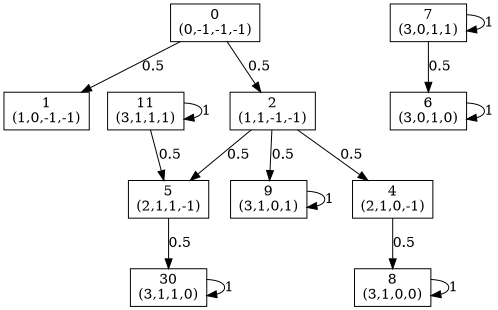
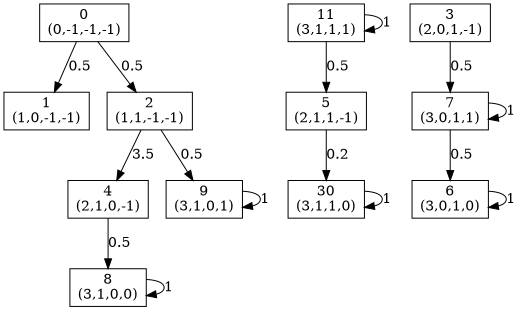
node "3 (2,0,1,-1)": added
edge "2 (1,1,-1,-1)" -> "5 (2,1,1,-1)": removed, label "0.5"
edge "2 (1,1,-1,-1)" -> "4 (2,1,0,-1)": label "0.5" -> "3.5"
edge "5 (2,1,1,-1)" -> "30 (3,1,1,0)": label "0.5" -> "0.2"
